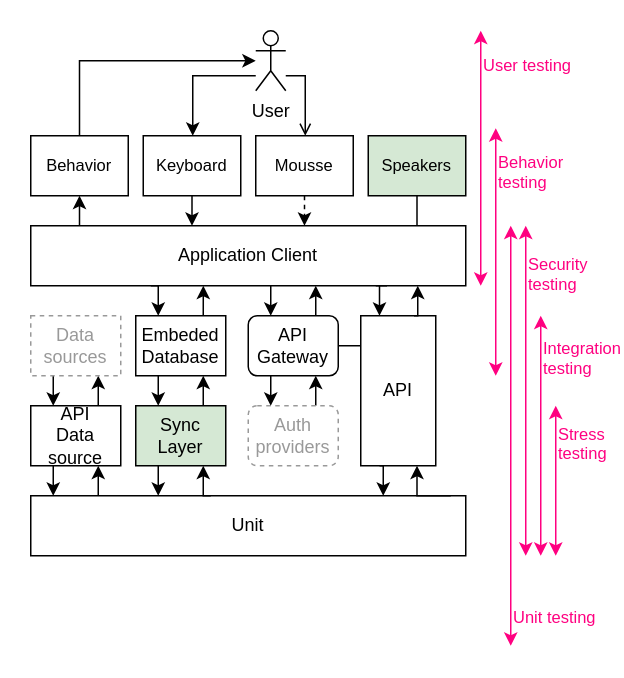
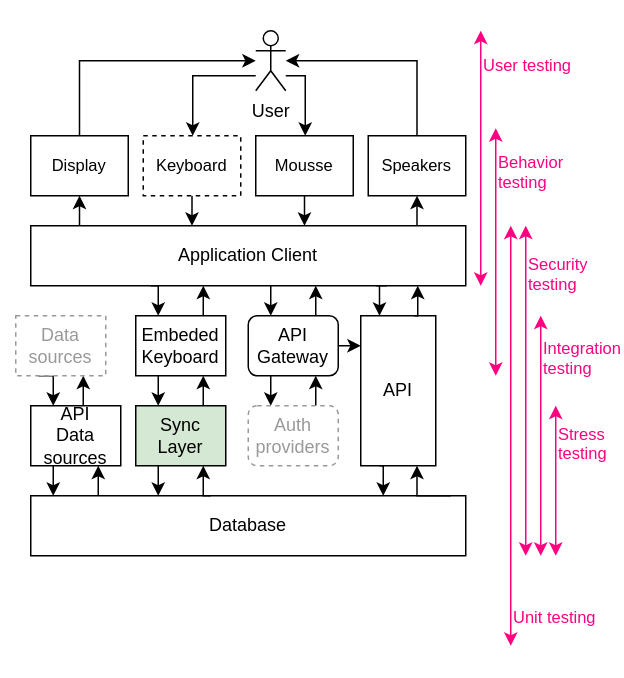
edge "Speakers" -> "User": added
edge "User" -> "Mousse": arrowhead open -> classic
node "Behavior": label "Behavior" -> "Display"
node "Keyboard": style solid -> dashed
node "Speakers": fillcolor #d5e8d4 -> #ffffff
edge "Speakers" -- "Application Client": arrowhead none -> classic
edge "Mousse" -> "Application Client": style dashed -> solid
node "Data sources": moved (76, 346) -> (61, 346)
node "Embeded Database": label "Embeded Database" -> "Embeded Keyboard"
edge "API Gateway" -- "API": arrowhead none -> classic
node "API Data source": label "API Data source" -> "API Data sources"
node "Unit": label "Unit" -> "Database"
